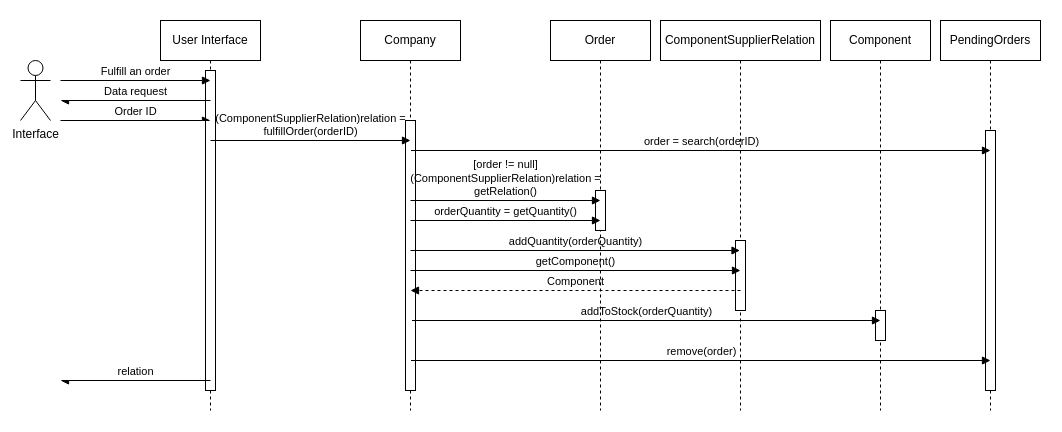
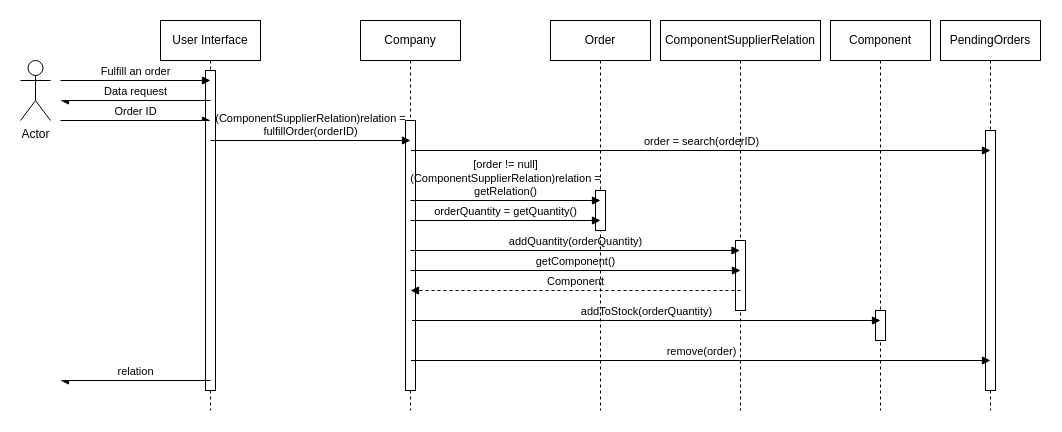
node "Interface": label "Interface" -> "Actor"
